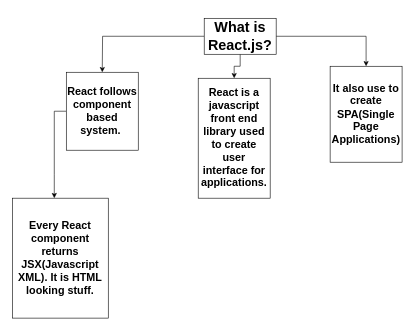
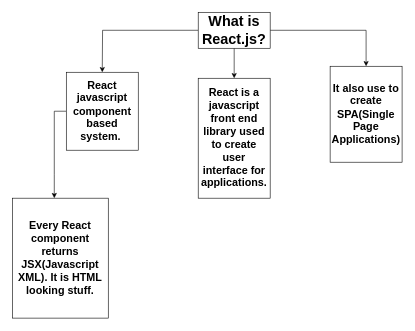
node "What is React.js?": moved (240, 36) -> (234, 30)
node "React follows component based system.": label "React follows component based system." -> "React javascript component based system."
